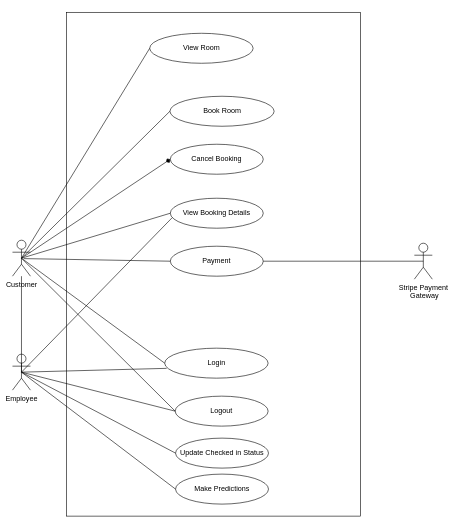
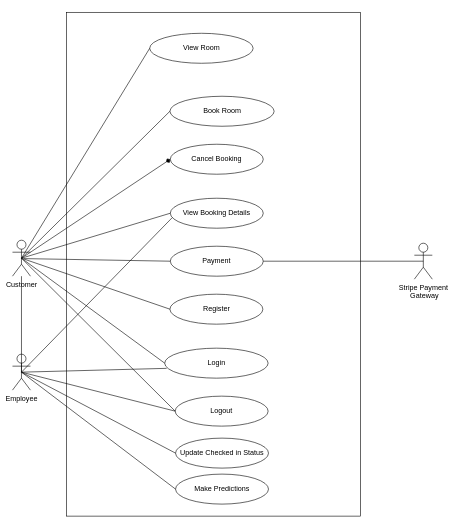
edge "Customer" -- "Register": added
node "Register": added
